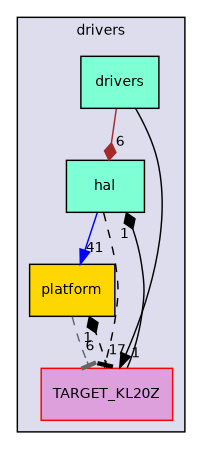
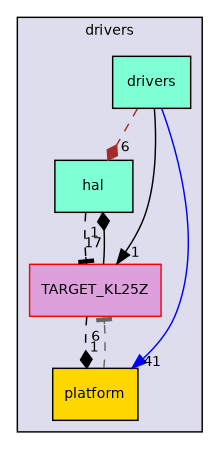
edge "drivers" -> "hal": style solid -> dashed
edge "hal" -> "platform": now "drivers" -> "platform"
node "TARGET_KL20Z": label "TARGET_KL20Z" -> "TARGET_KL25Z"
